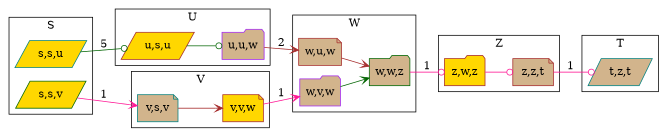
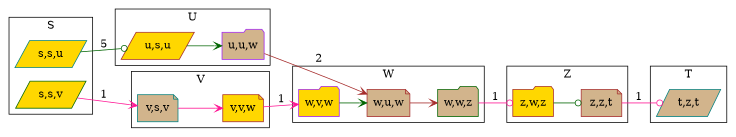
edge "u,s,u" -> "u,u,w": arrowhead odot -> vee
edge "z,w,z" -> "z,z,t": color deeppink -> darkgreen
edge "w,v,w" -> "w,w,z": now "w,v,w" -> "w,u,w"
node "w,v,w": fillcolor tan -> gold
edge "v,s,v" -> "v,v,w": color brown -> deeppink
